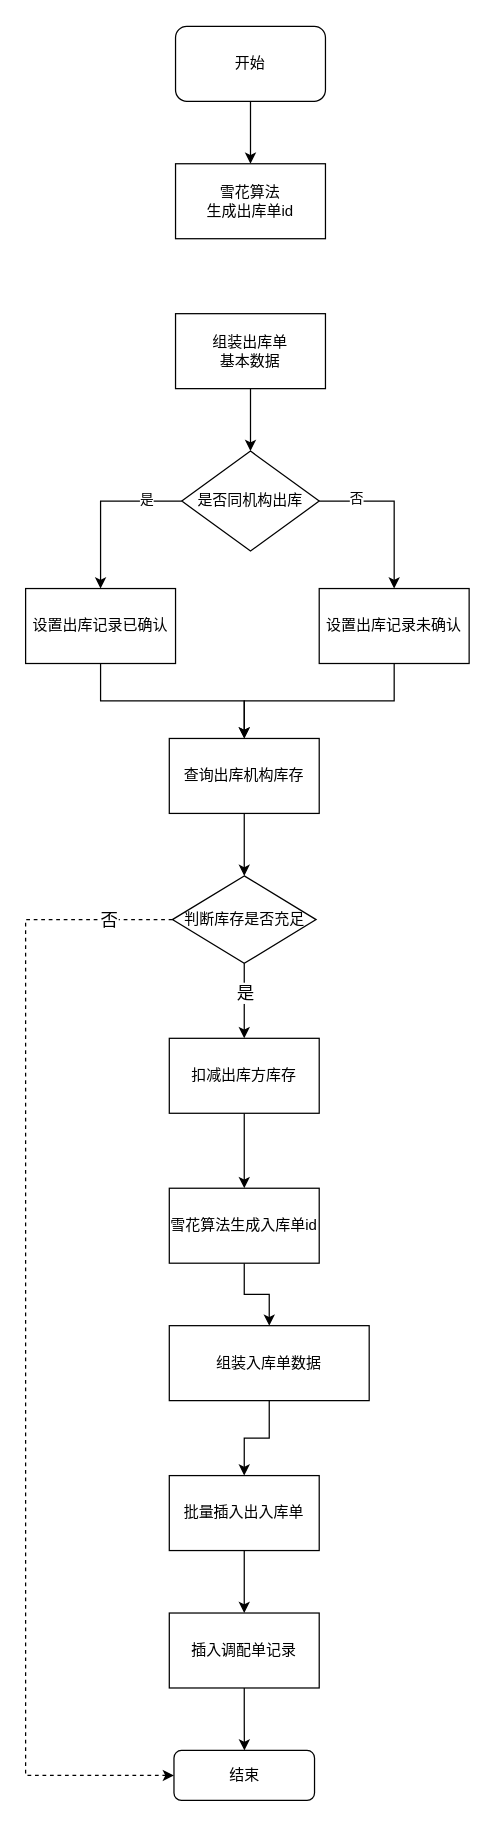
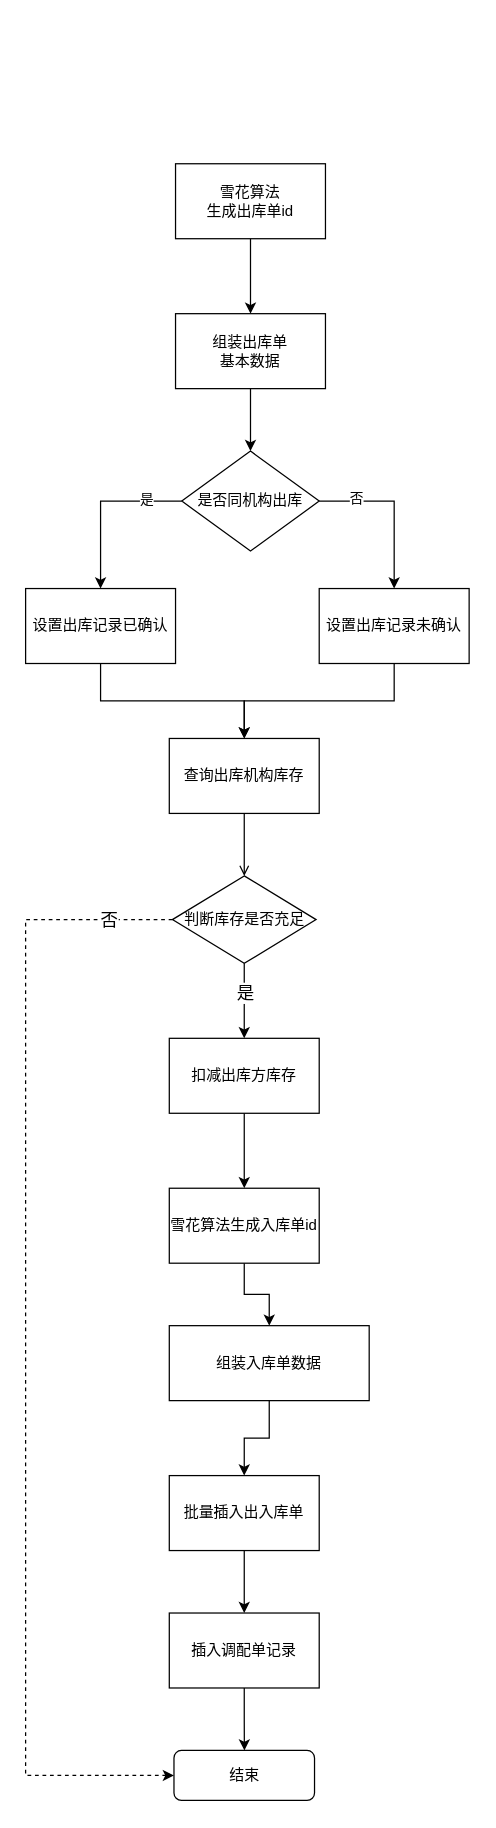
node "开始": removed
edge "开始" -> "雪花算法 生成出库单id": removed
edge "雪花算法 生成出库单id" -> "组装出库单 基本数据": added
edge "查询出库机构库存" -> "判断库存是否充足": arrowhead classic -> open
